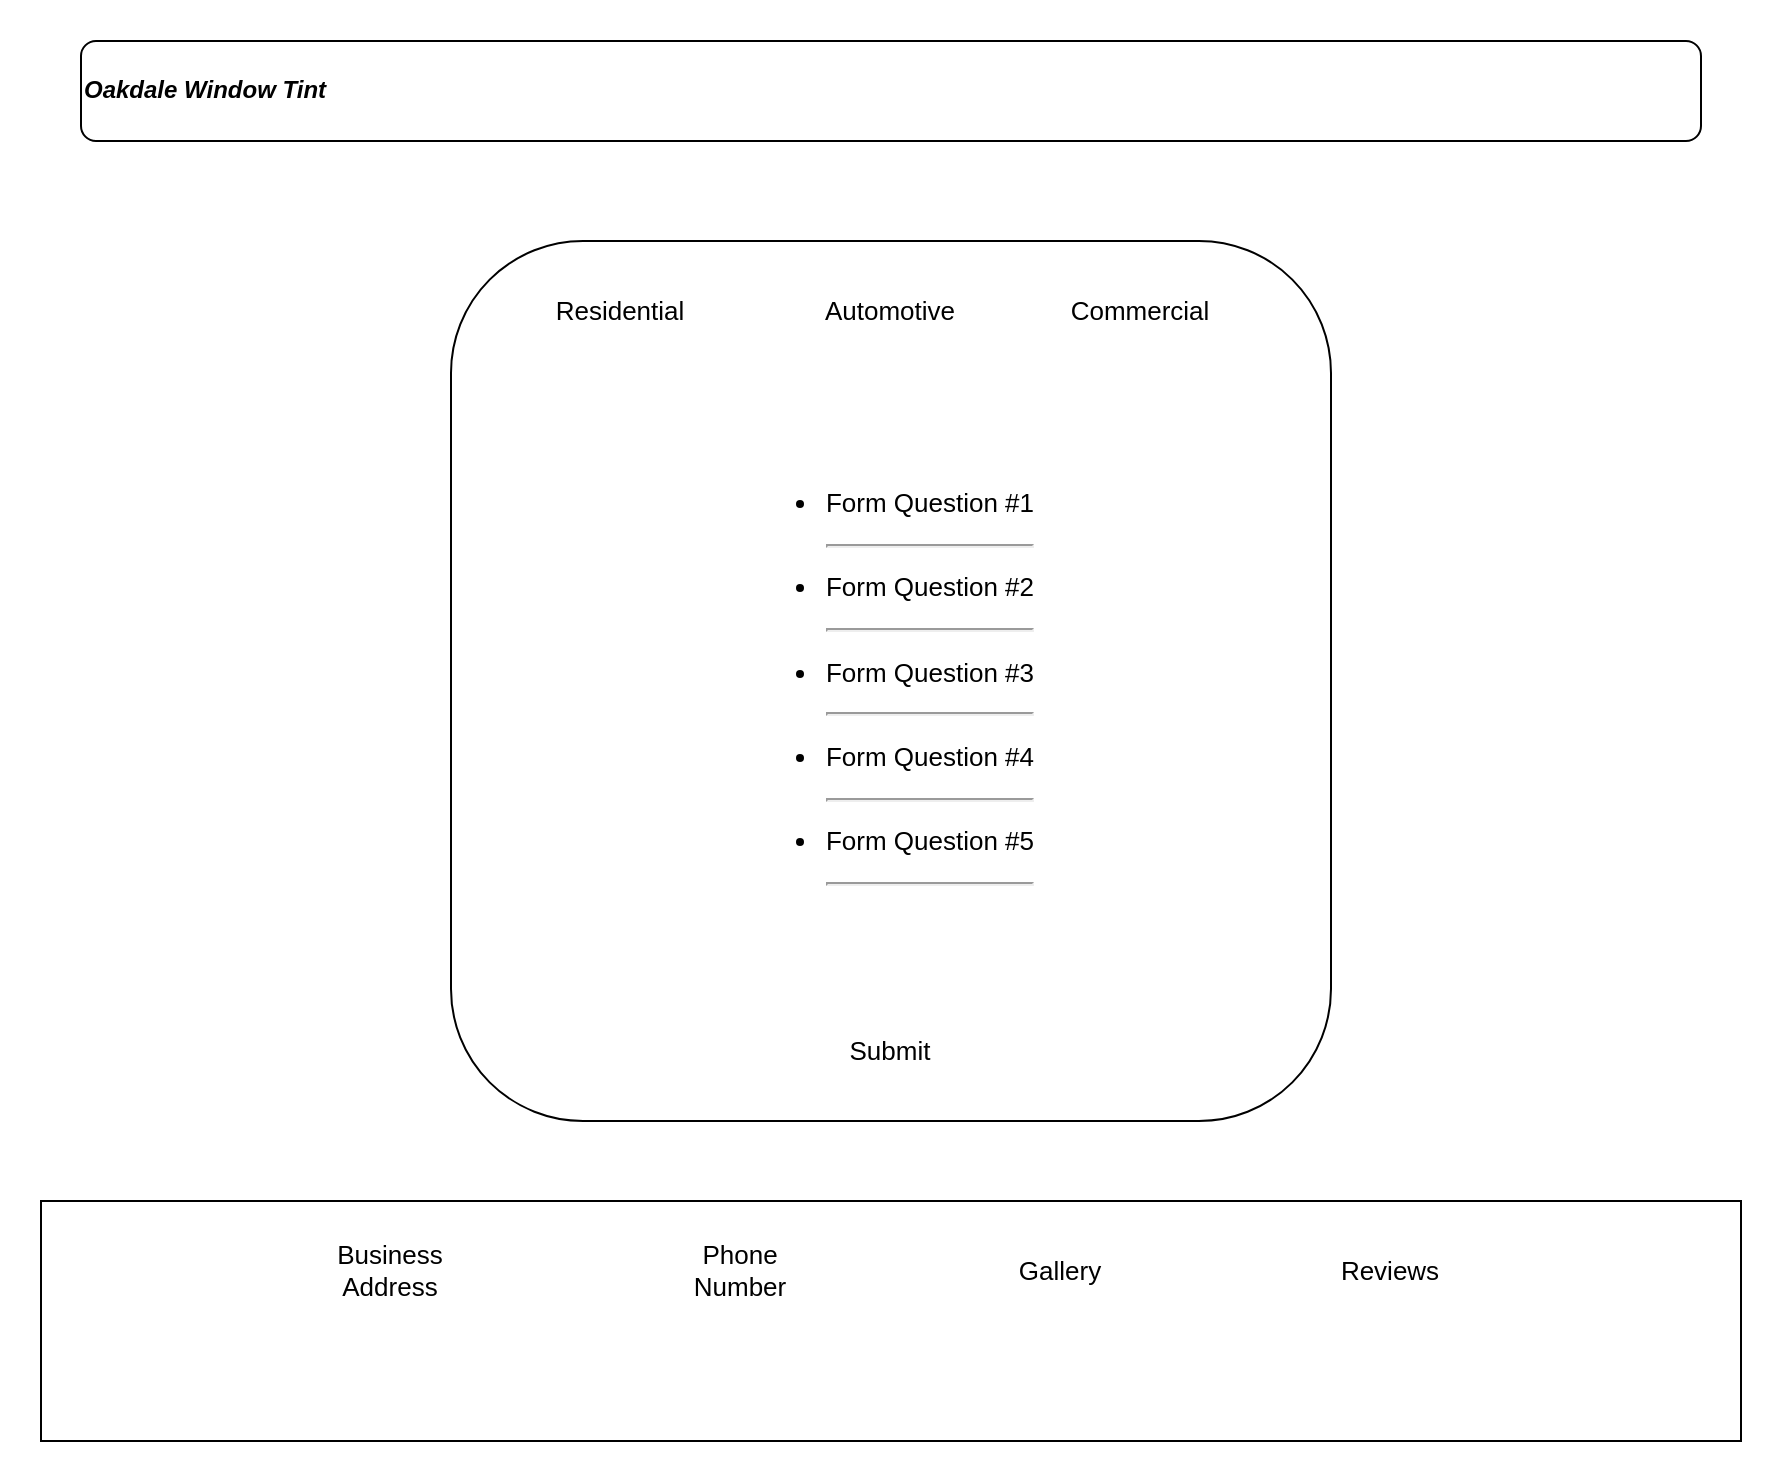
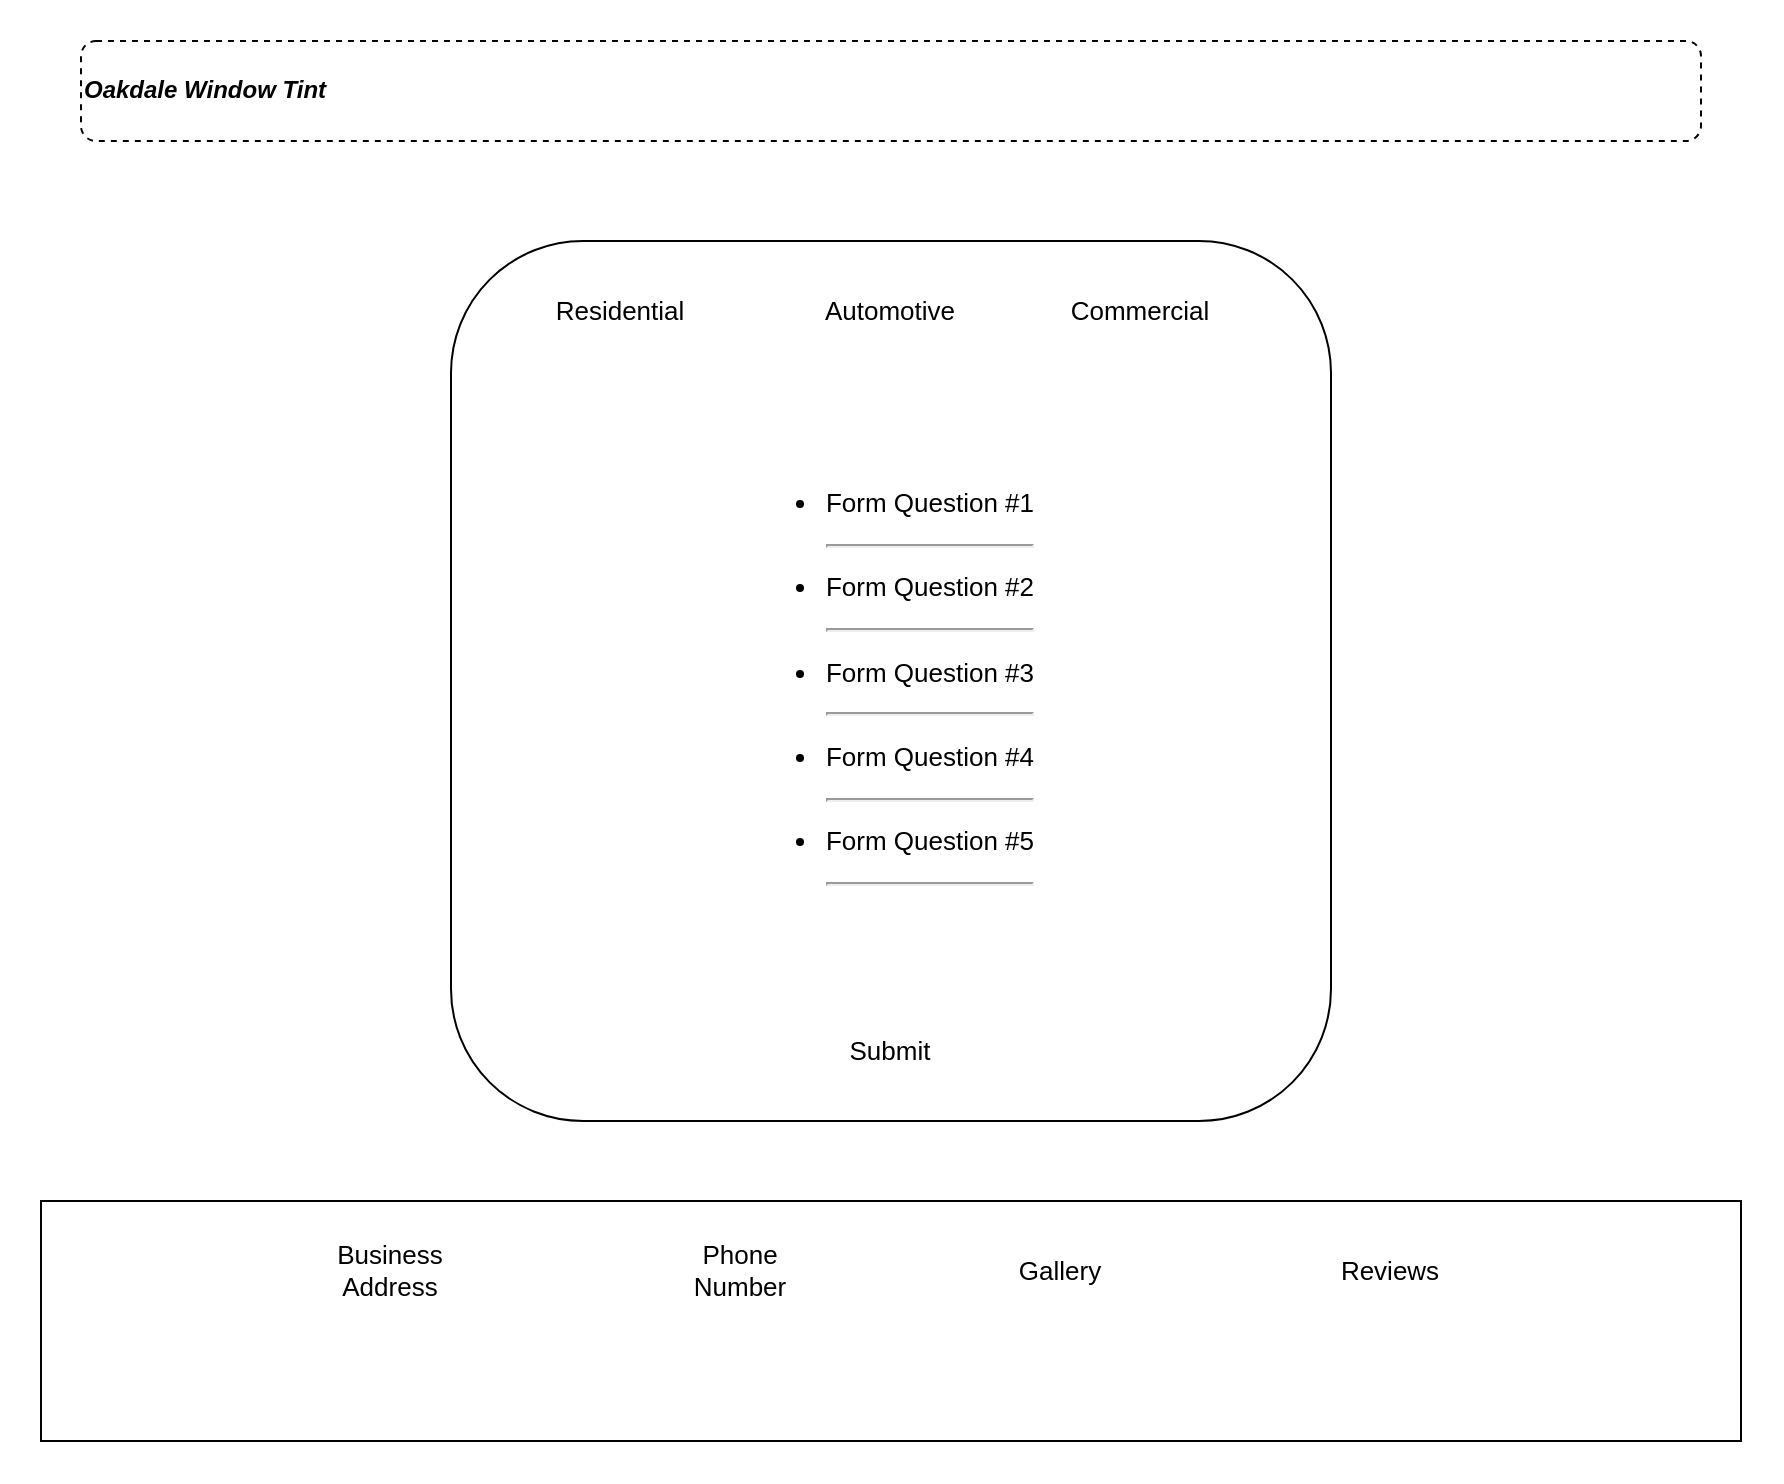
node "Oakdale Window Tint": style solid -> dashed
